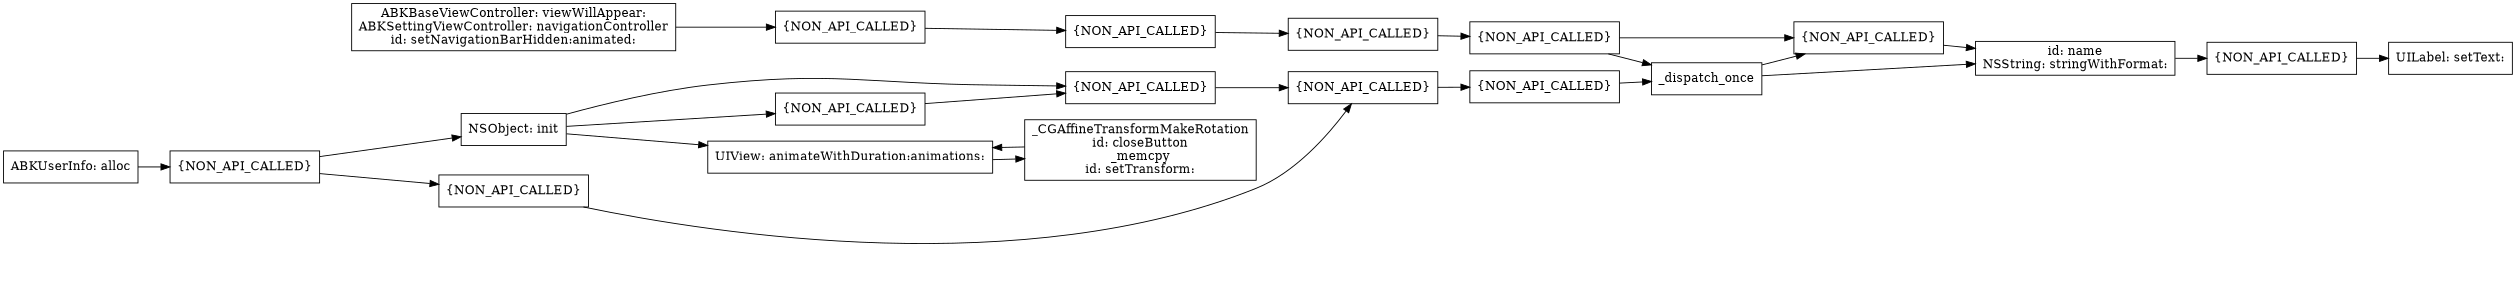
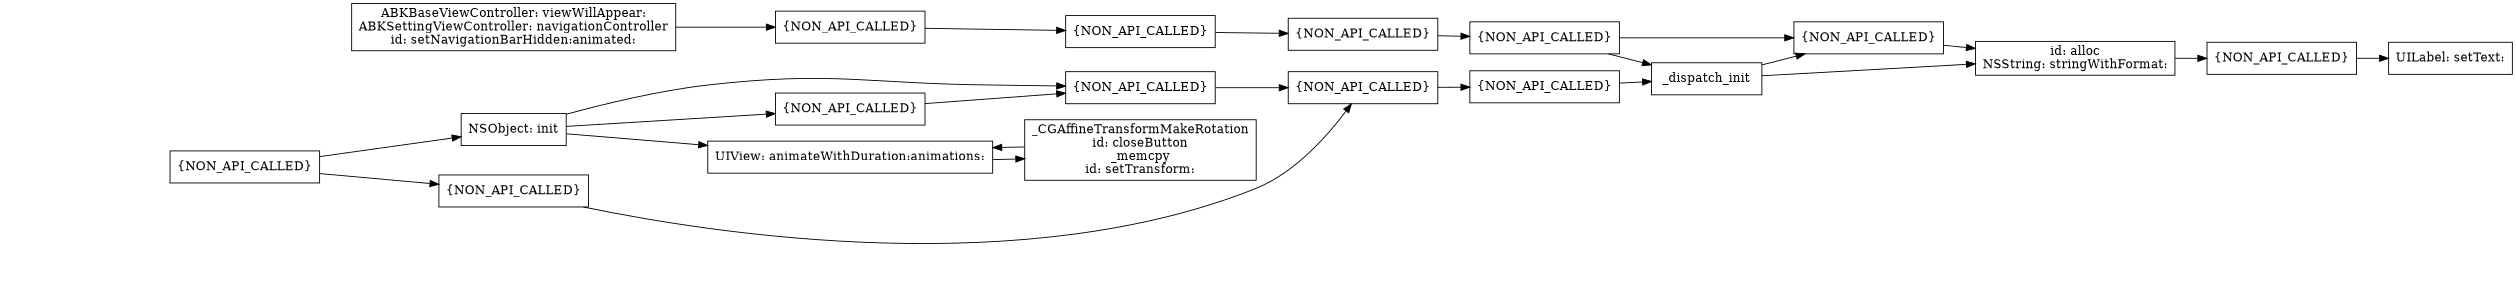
node "id: name NSString: stringWithFormat:": label "id: name NSString: stringWithFormat:" -> "id: alloc NSString: stringWithFormat:"
node "_dispatch_once": label "_dispatch_once" -> "_dispatch_init"
node "ABKUserInfo: alloc": removed
